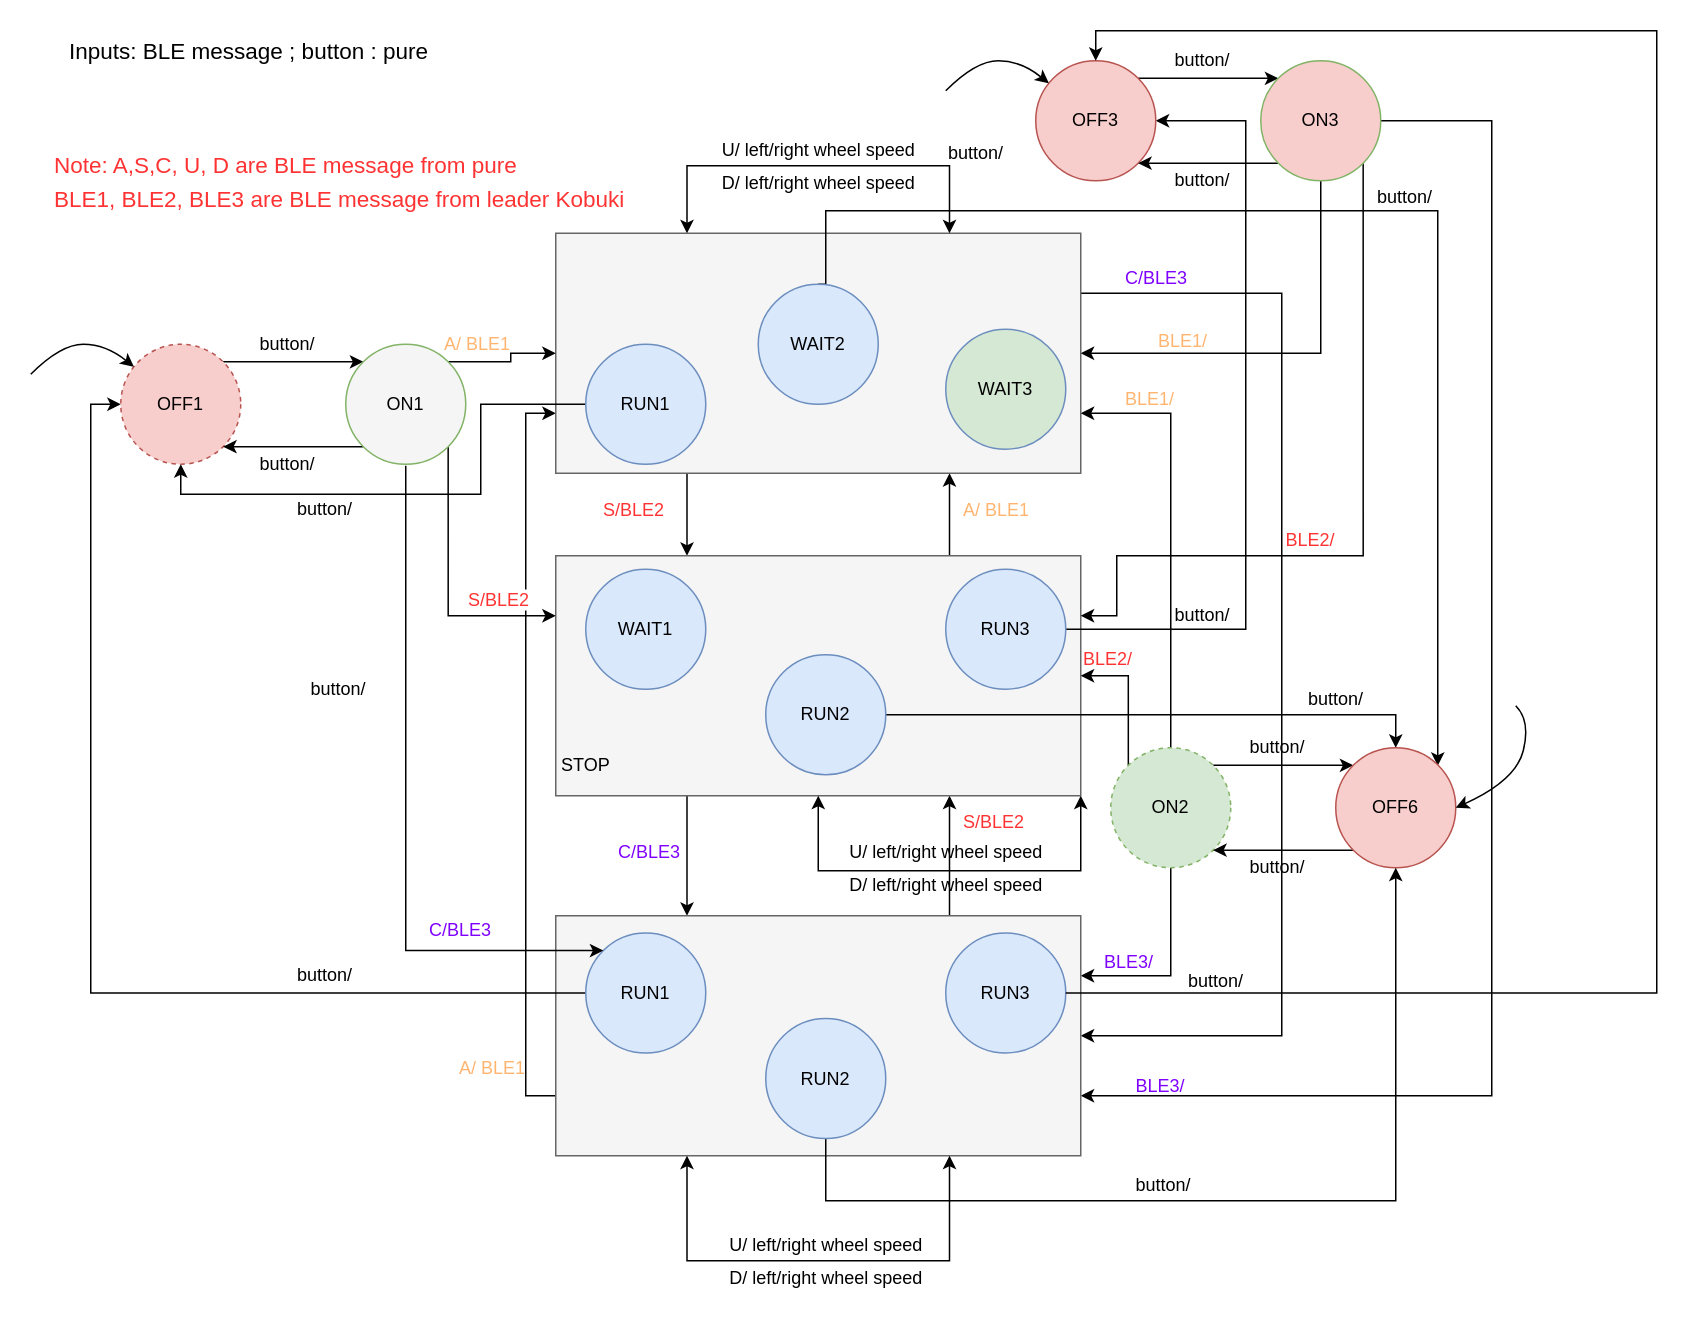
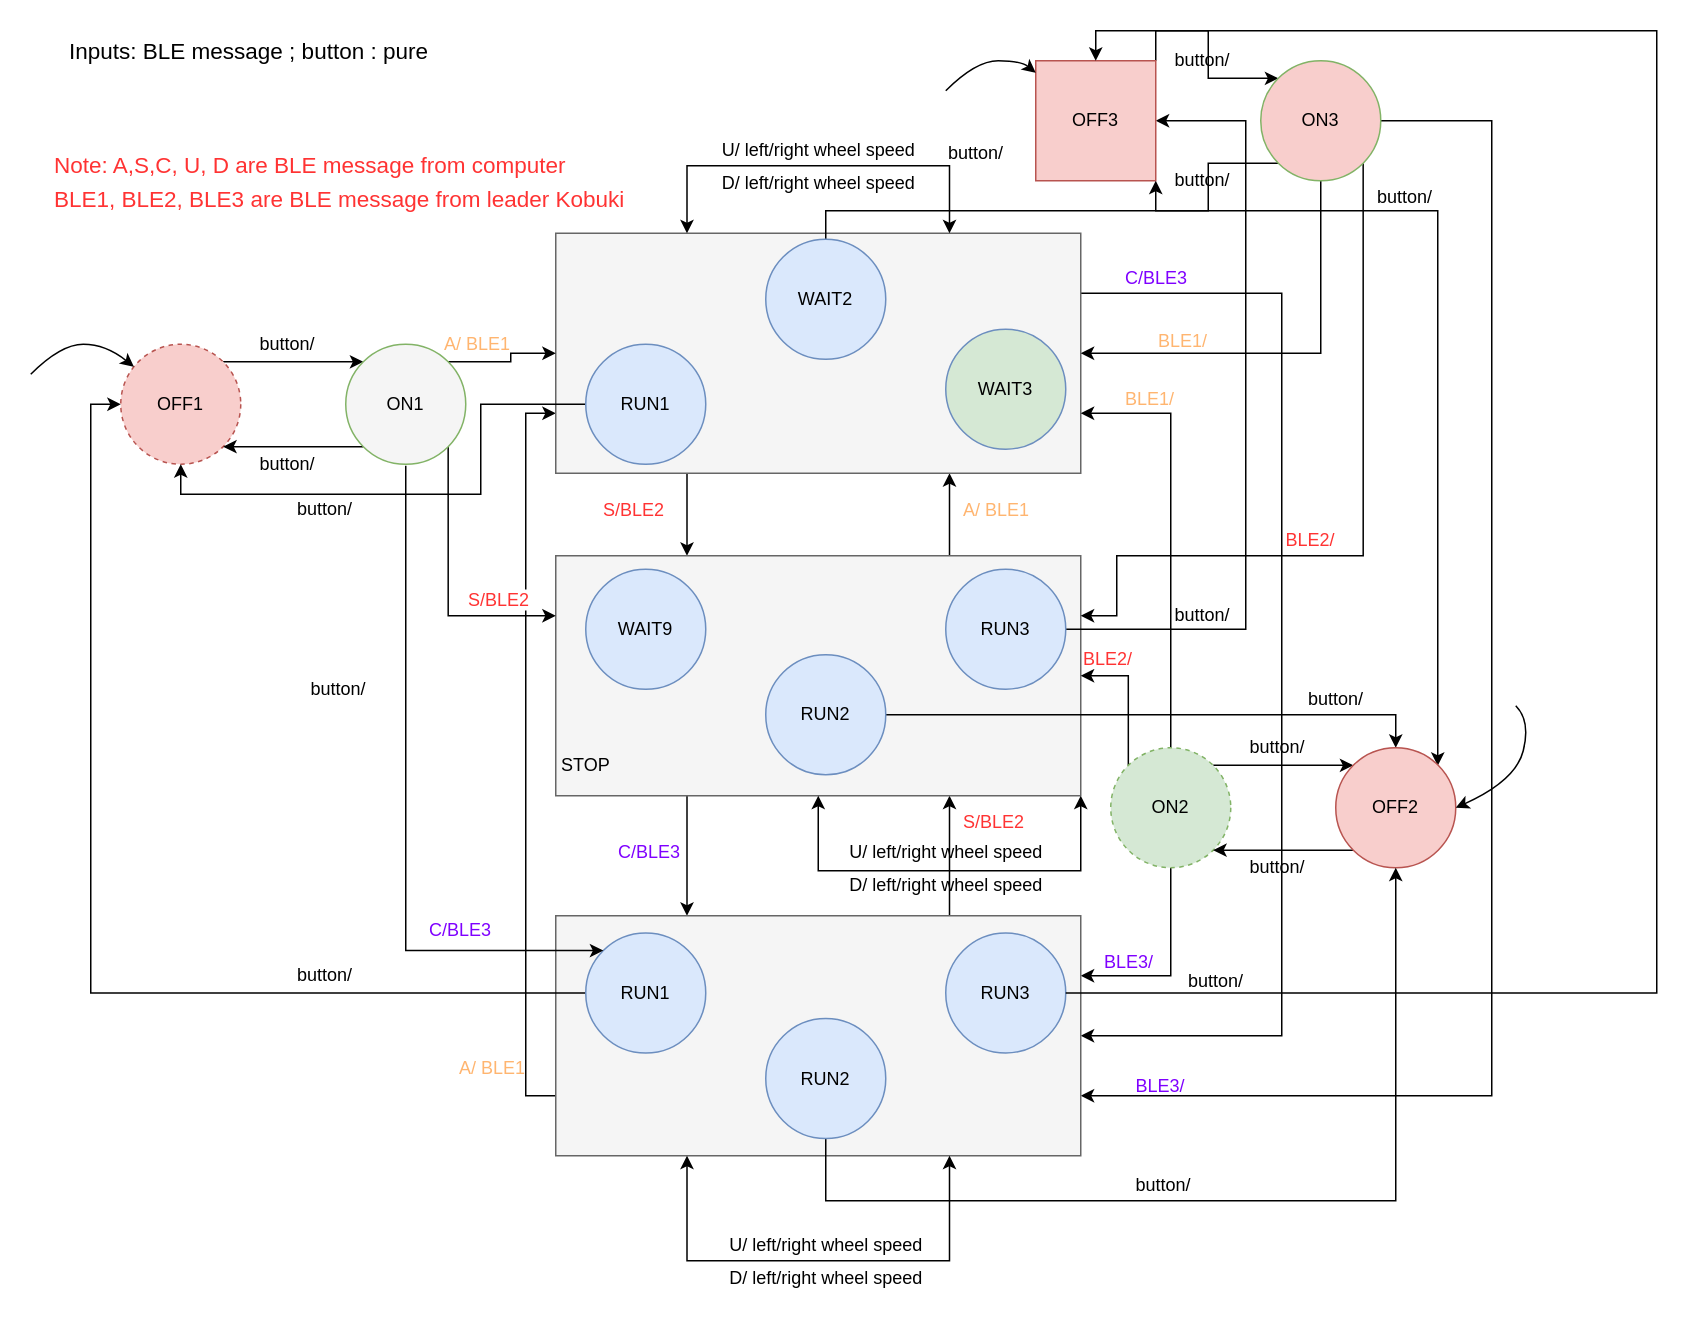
node "OFF3": shape ellipse -> rectangle
node "Note: A,S,C, U, D are BLE message from pure": label "Note: A,S,C, U, D are BLE message from pure" -> "Note: A,S,C, U, D are BLE message from computer"
node "WAIT2": moved (818, 344) -> (826, 299)
node "WAIT1": label "WAIT1" -> "WAIT9"
node "OFF6": label "OFF6" -> "OFF2"
